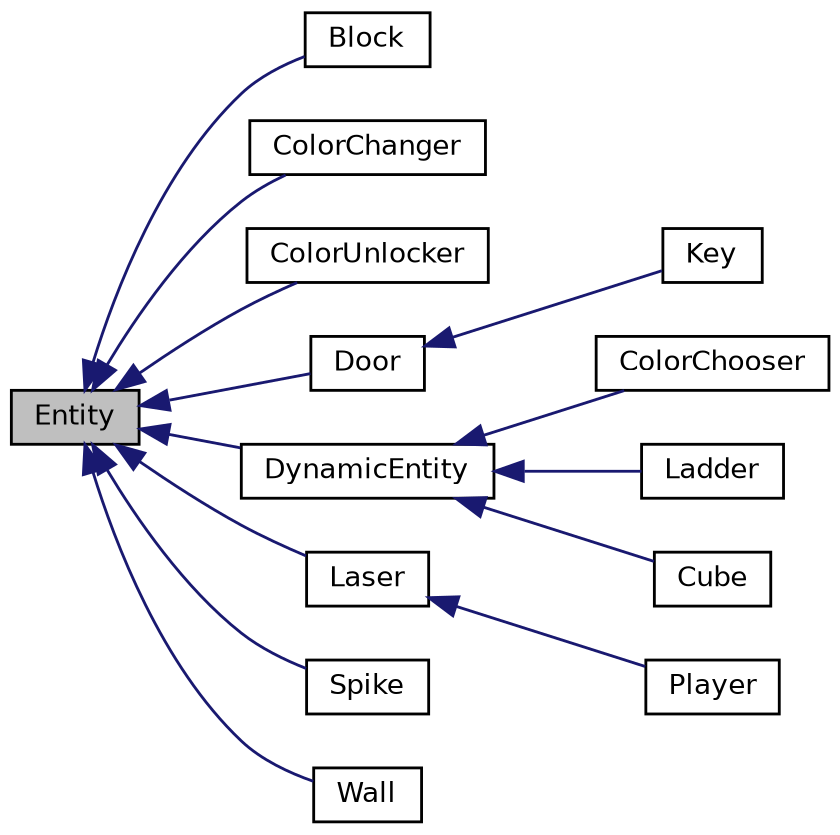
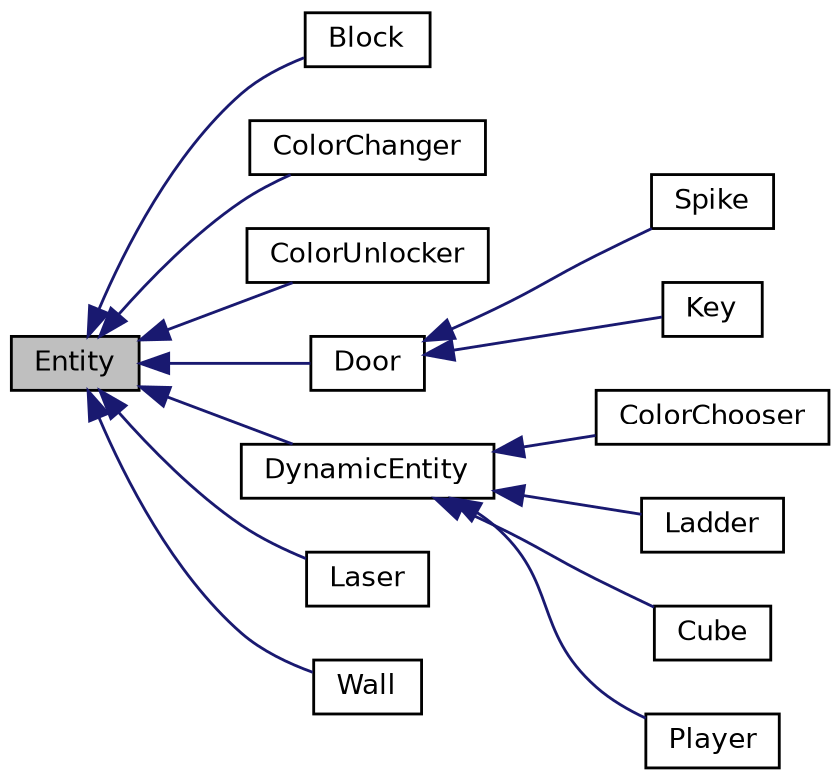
edge "Spike" -> "Entity": now "Spike" -> "Door"
edge "Player" -> "Laser": now "Player" -> "DynamicEntity"
